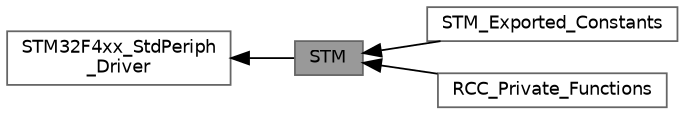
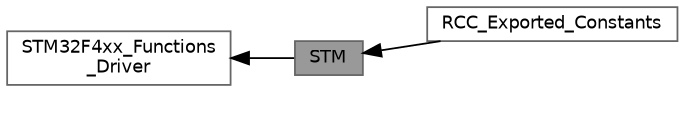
node "STM_Exported_Constants": label "STM_Exported_Constants" -> "RCC_Exported_Constants"
node "STM32F4xx_StdPeriph _Driver": label "STM32F4xx_StdPeriph _Driver" -> "STM32F4xx_Functions _Driver"
node "RCC_Private_Functions": removed
